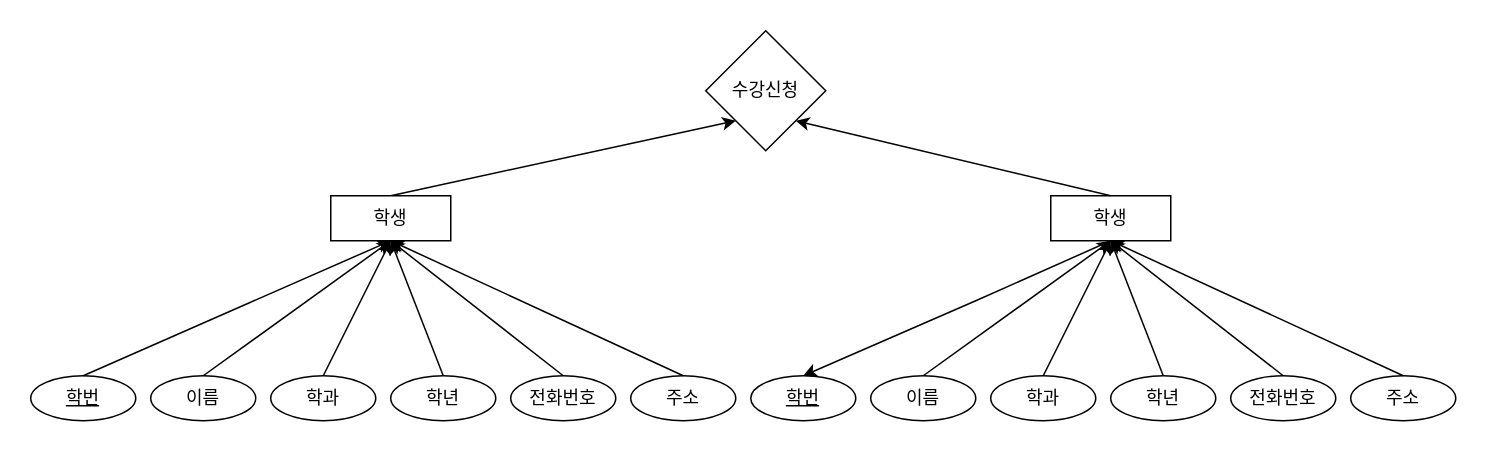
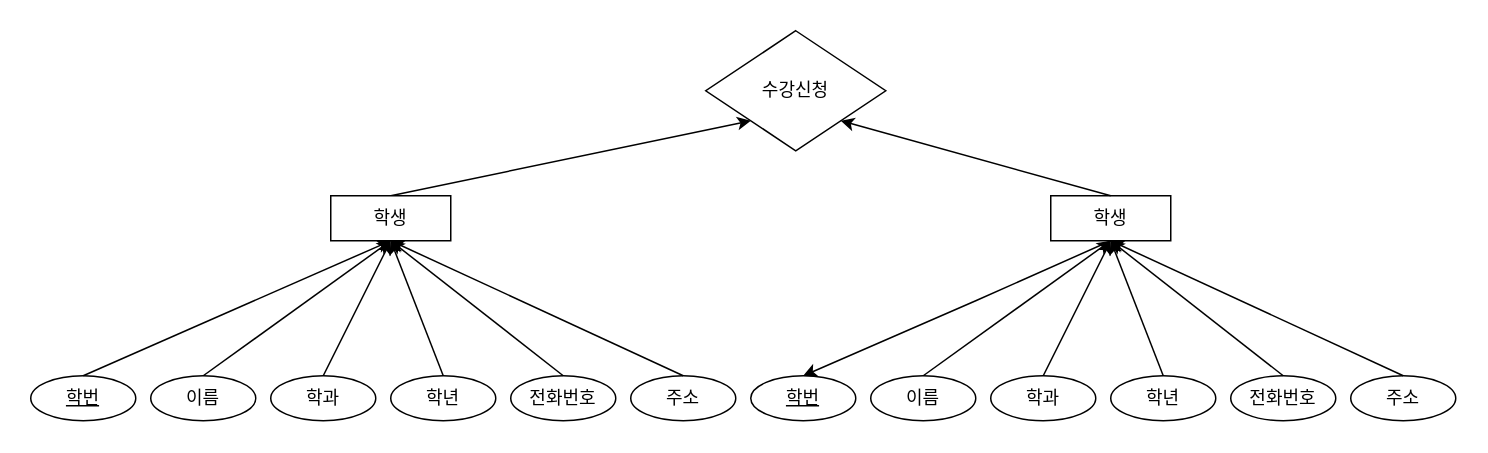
node "수강신청": size 120x120 -> 180x120
